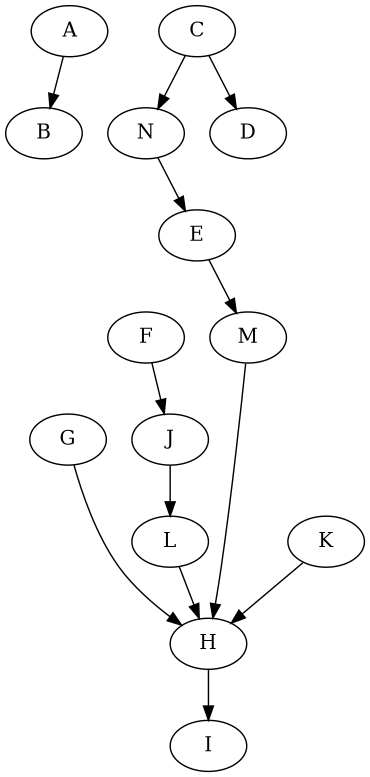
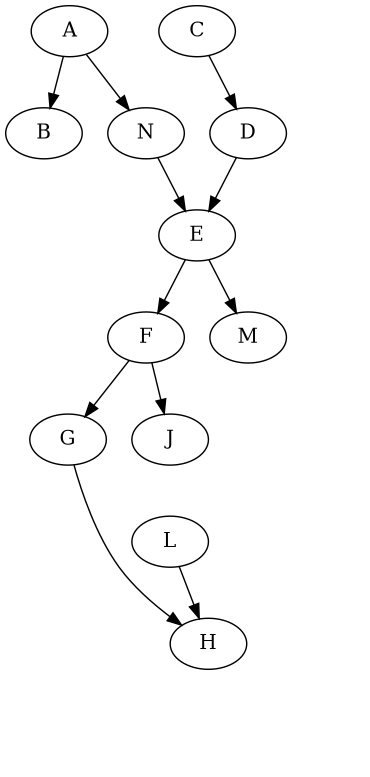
edge "C" -> "N": now "A" -> "N"
edge "D" -> "E": added
edge "E" -> "F": added
edge "F" -> "G": added
edge "J" -> "L": removed
edge "M" -> "H": removed
node "K": removed
node "I": removed
